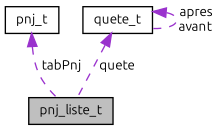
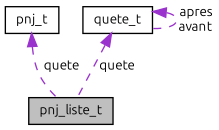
edge "pnj_liste_t" -> "pnj_t": label " tabPnj" -> " quete"
